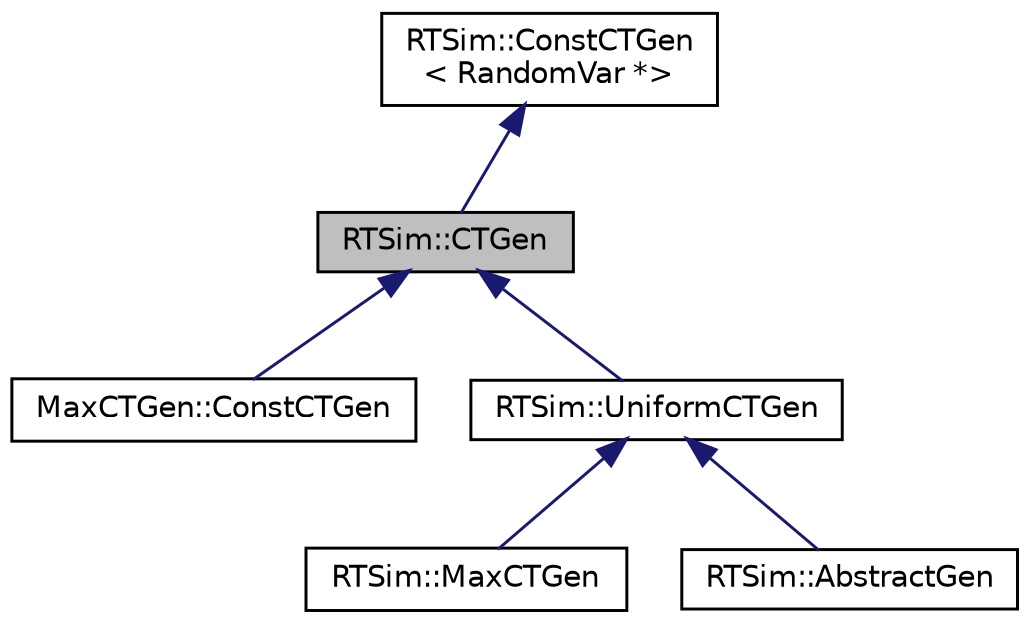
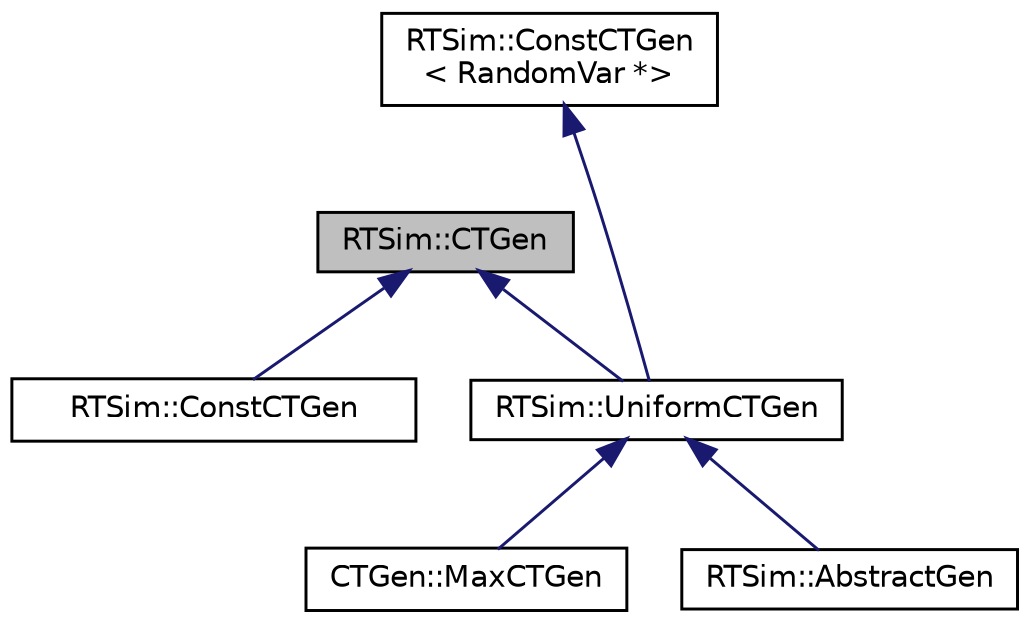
edge "RTSim::CTGen" -> "RTSim::ConstCTGen < RandomVar *>": now "RTSim::UniformCTGen" -> "RTSim::ConstCTGen < RandomVar *>"
node "MaxCTGen::ConstCTGen": label "MaxCTGen::ConstCTGen" -> "RTSim::ConstCTGen"
node "RTSim::MaxCTGen": label "RTSim::MaxCTGen" -> "CTGen::MaxCTGen"
